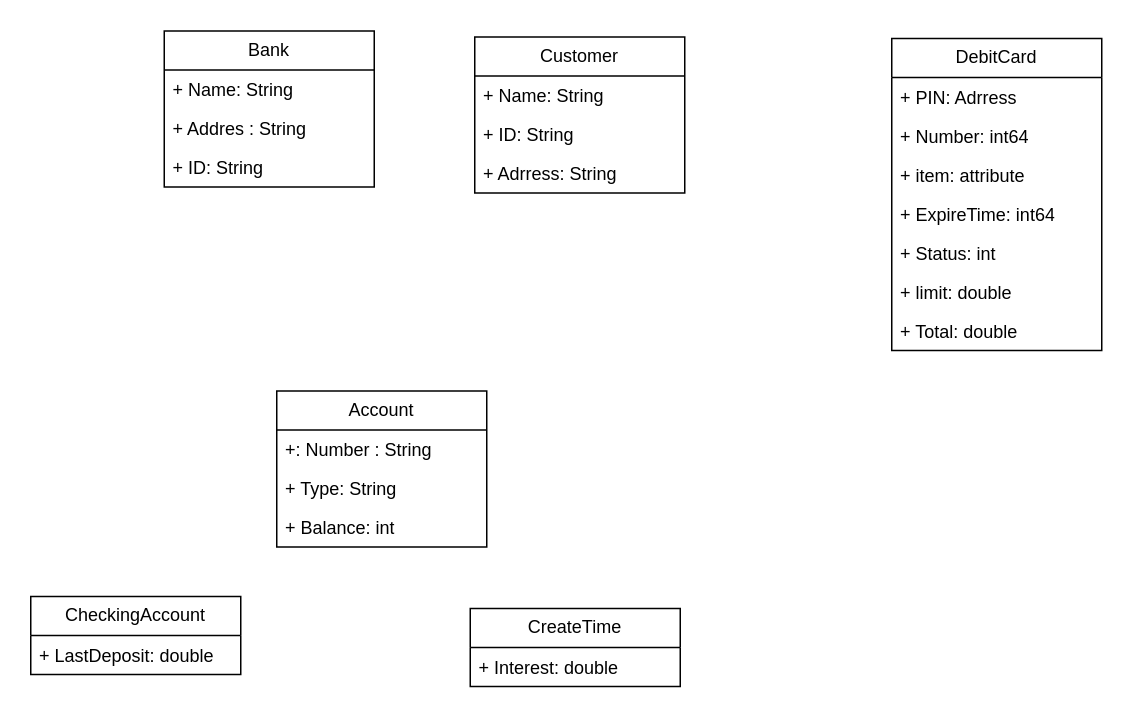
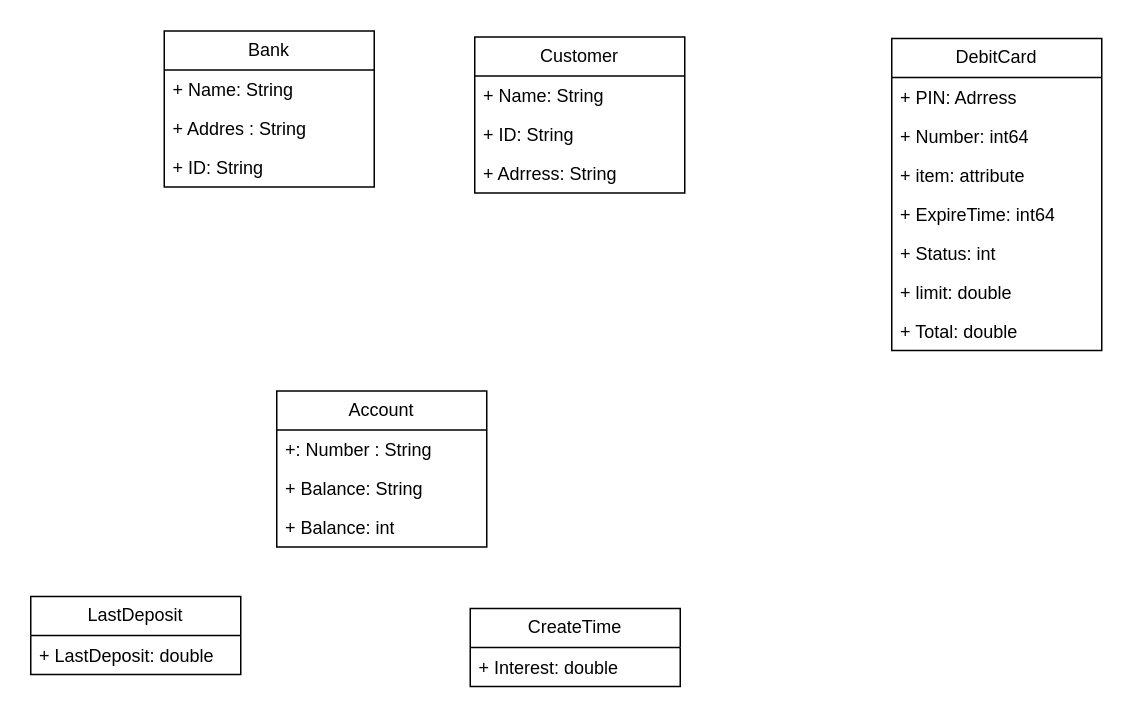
node "+ Type: String": label "+ Type: String" -> "+ Balance: String"
node "CheckingAccount": label "CheckingAccount" -> "LastDeposit"
